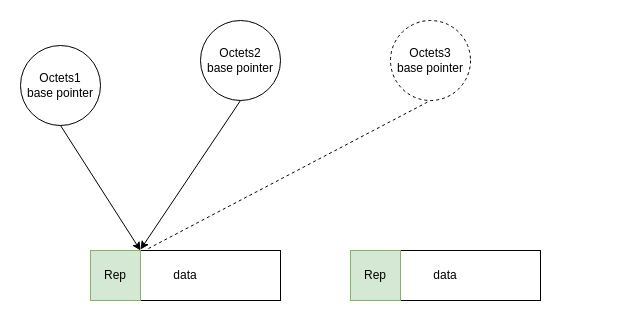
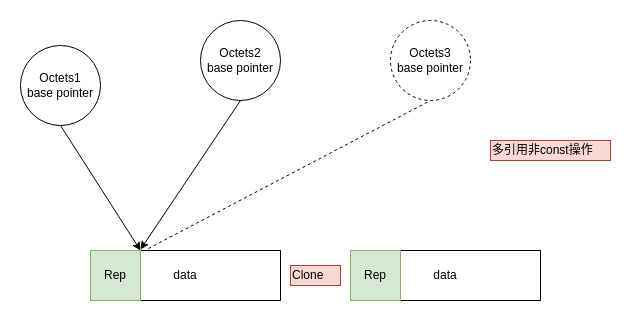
node "多引用非const操作": added
node "Clone": added
